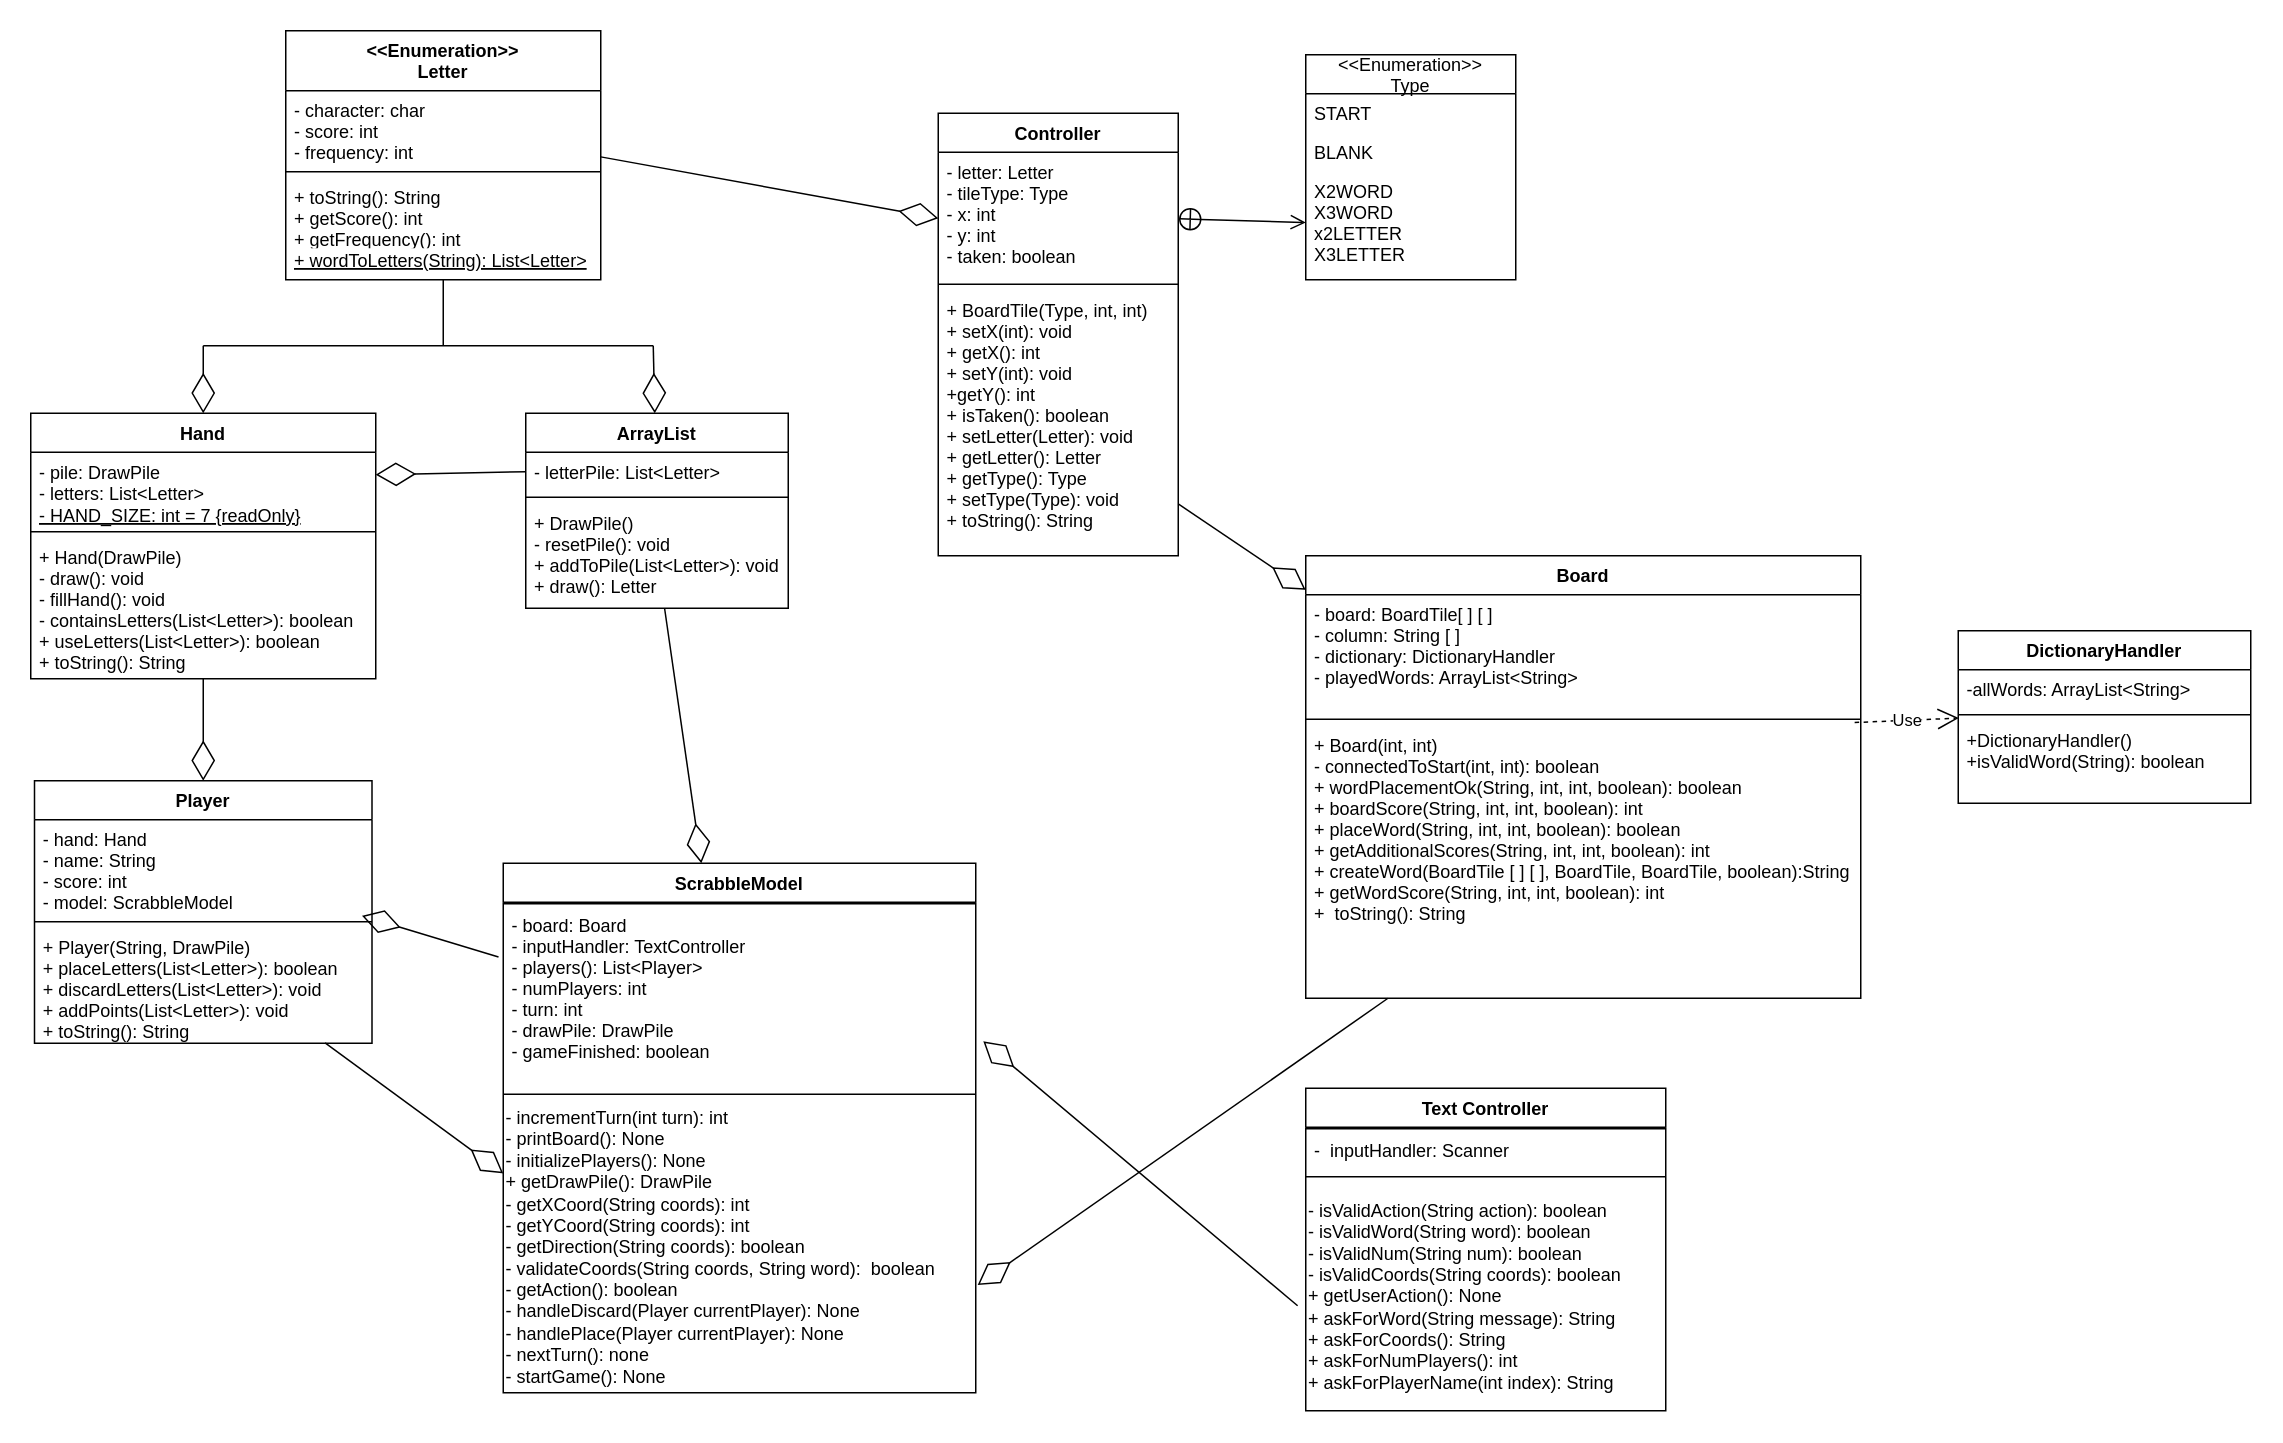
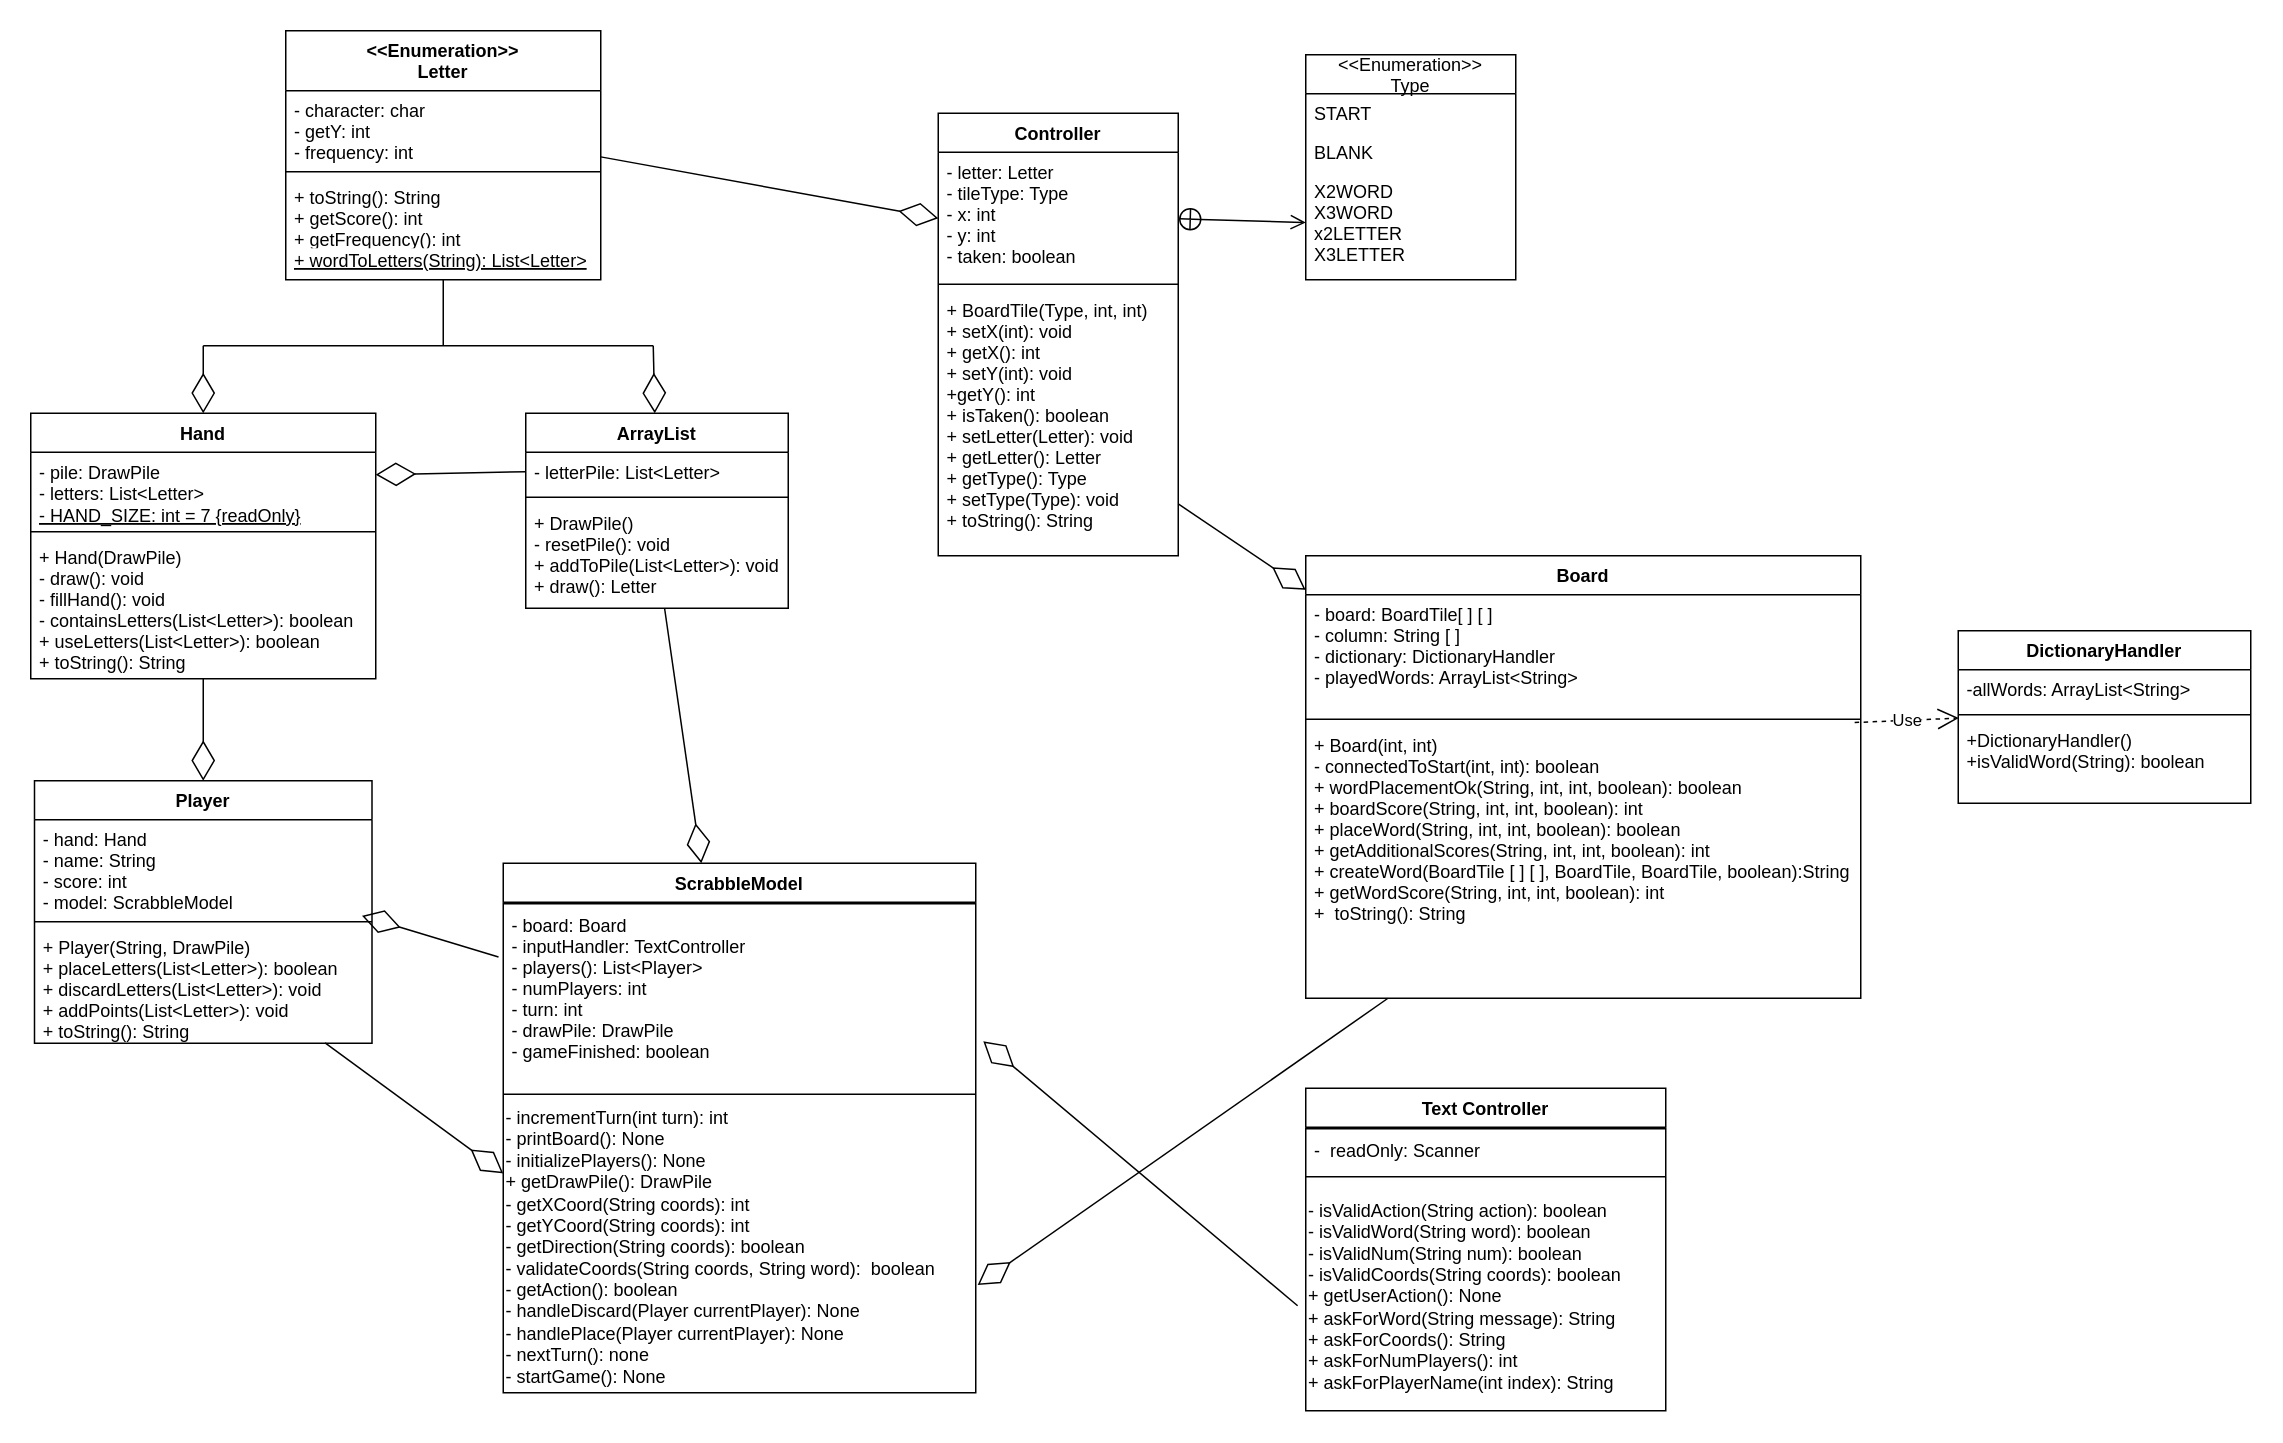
node "- character: char - score: int - frequency: int": label "- character: char - score: int - frequency: int" -> "- character: char - getY: int - frequency: int"
node "- inputHandler: Scanner": label "- inputHandler: Scanner" -> "- readOnly: Scanner"
